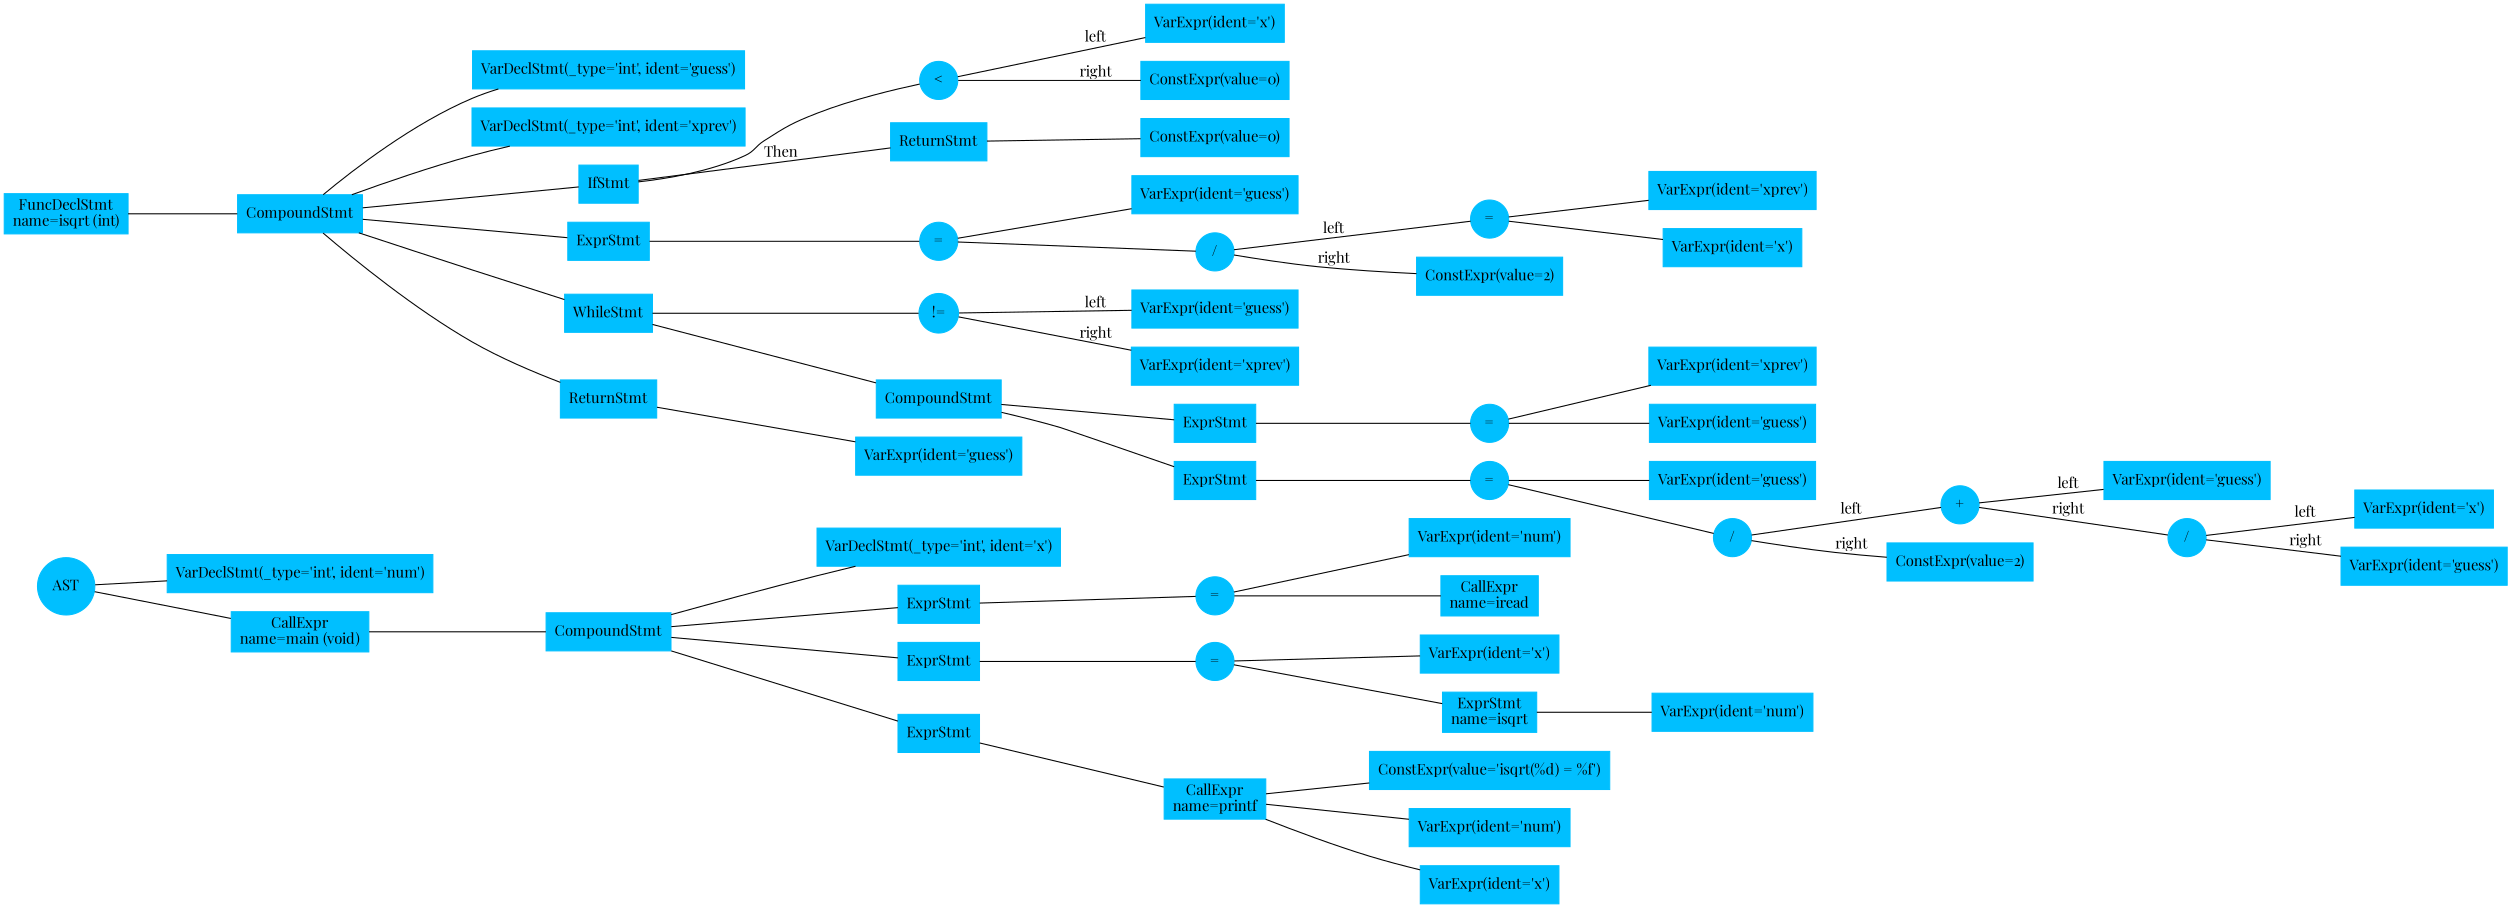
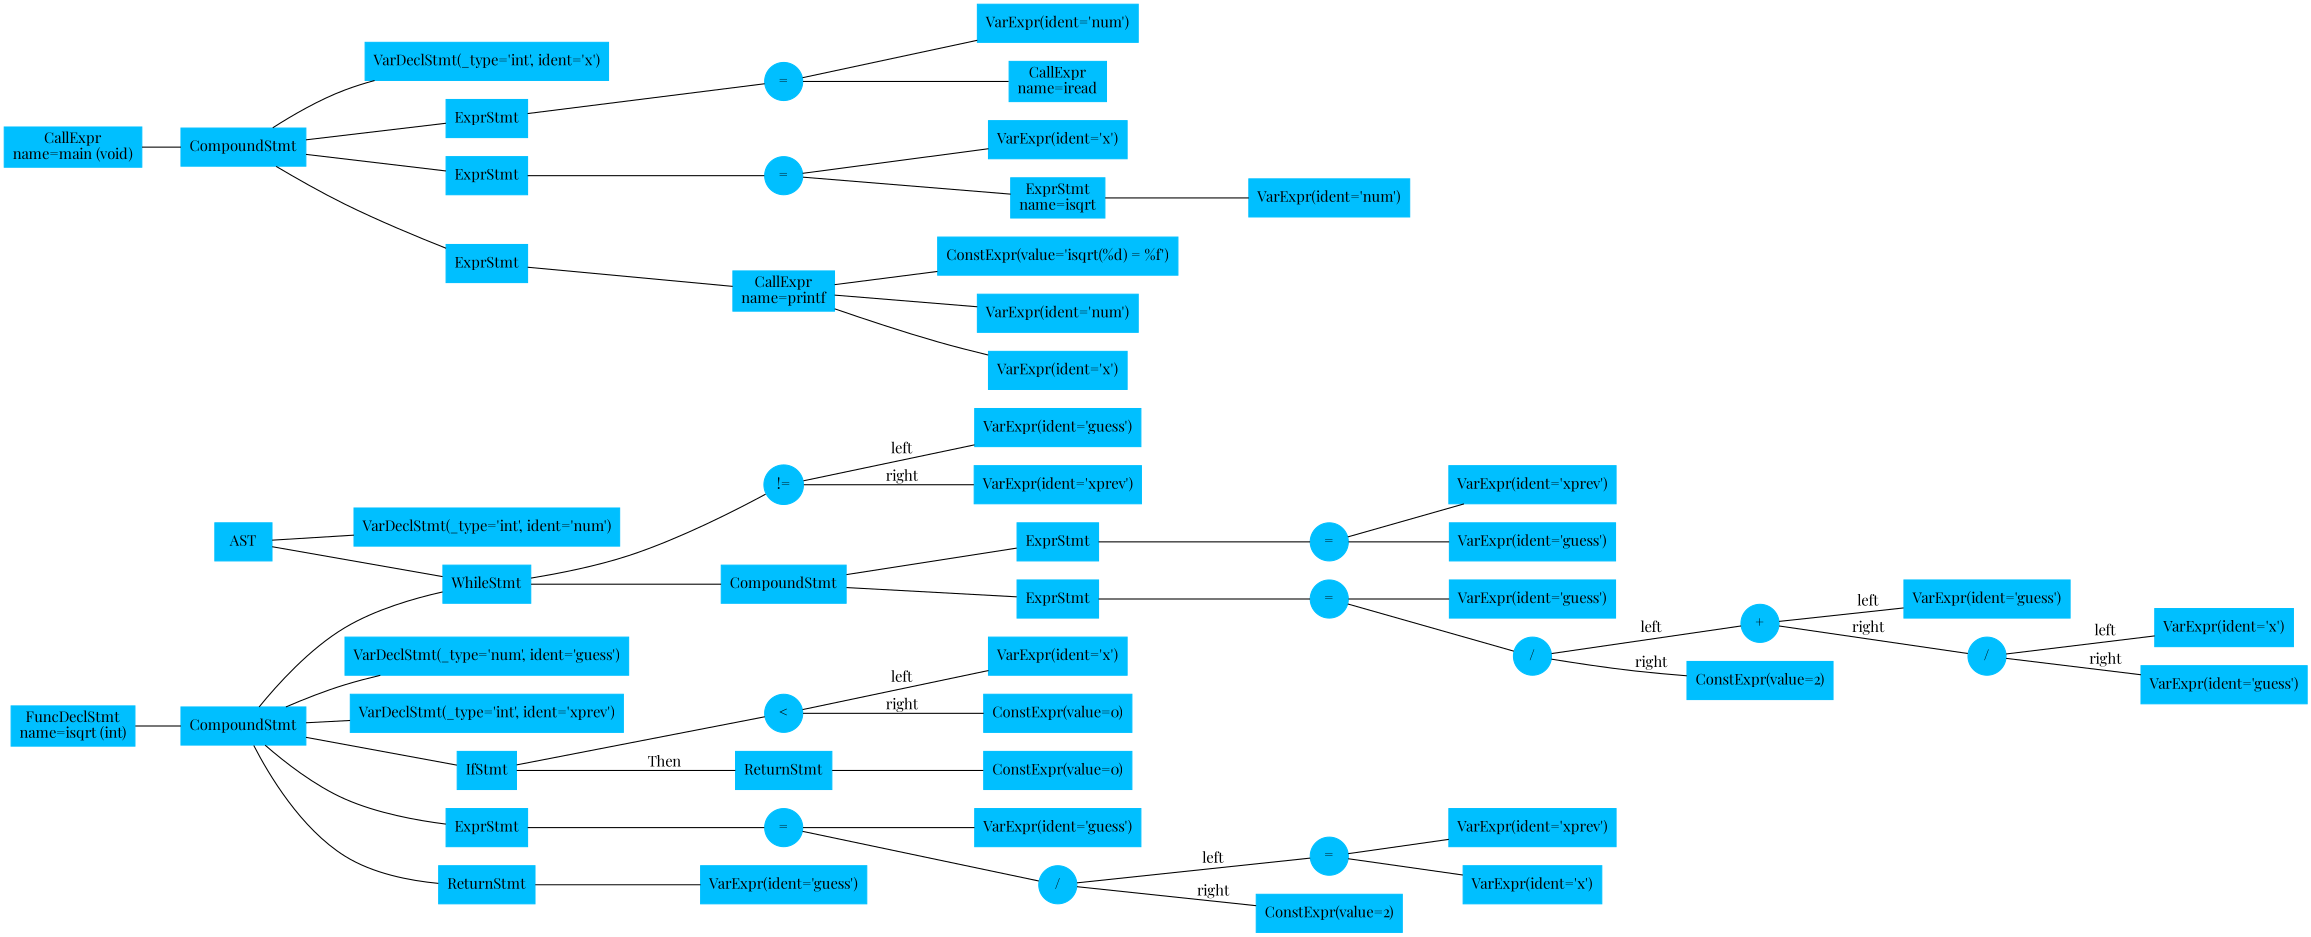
node "VarDeclStmt(_type='int', ident='guess')": label "VarDeclStmt(_type='int', ident='guess')" -> "VarDeclStmt(_type='num', ident='guess')"
node "AST": shape circle -> box
edge "AST" -- "CallExpr name=main (void)": now "AST" -- "WhileStmt"
